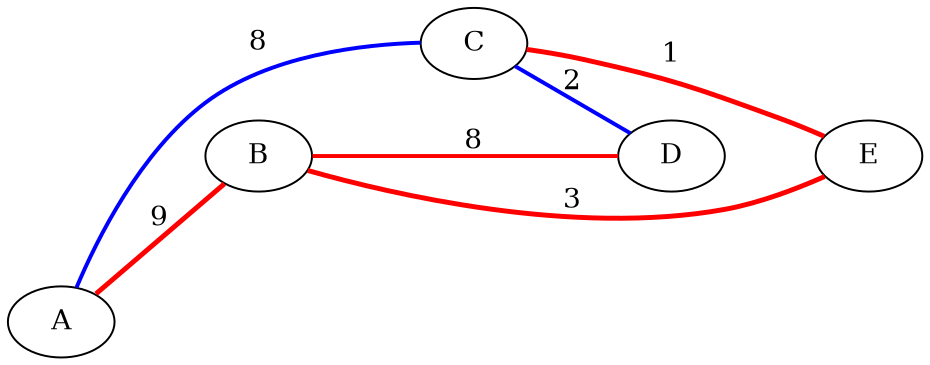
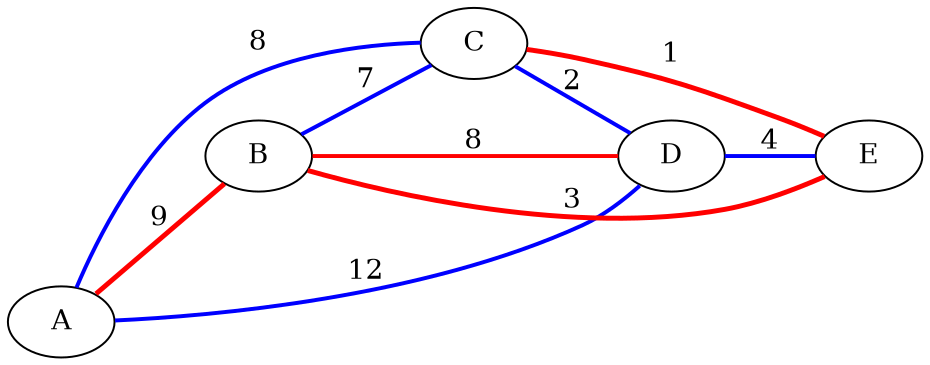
edge "C" -- "B": added, label "7"
edge "D" -- "E": added, label "4"
edge "D" -- "A": added, label "12"
